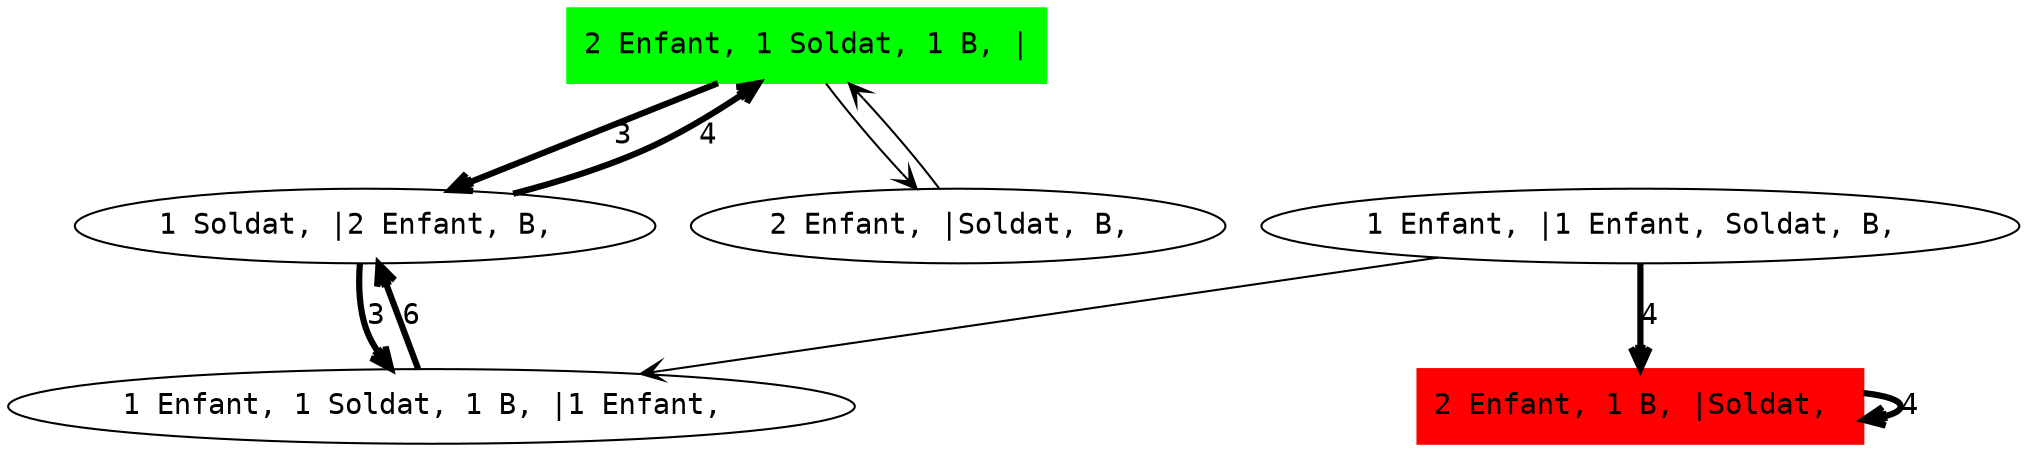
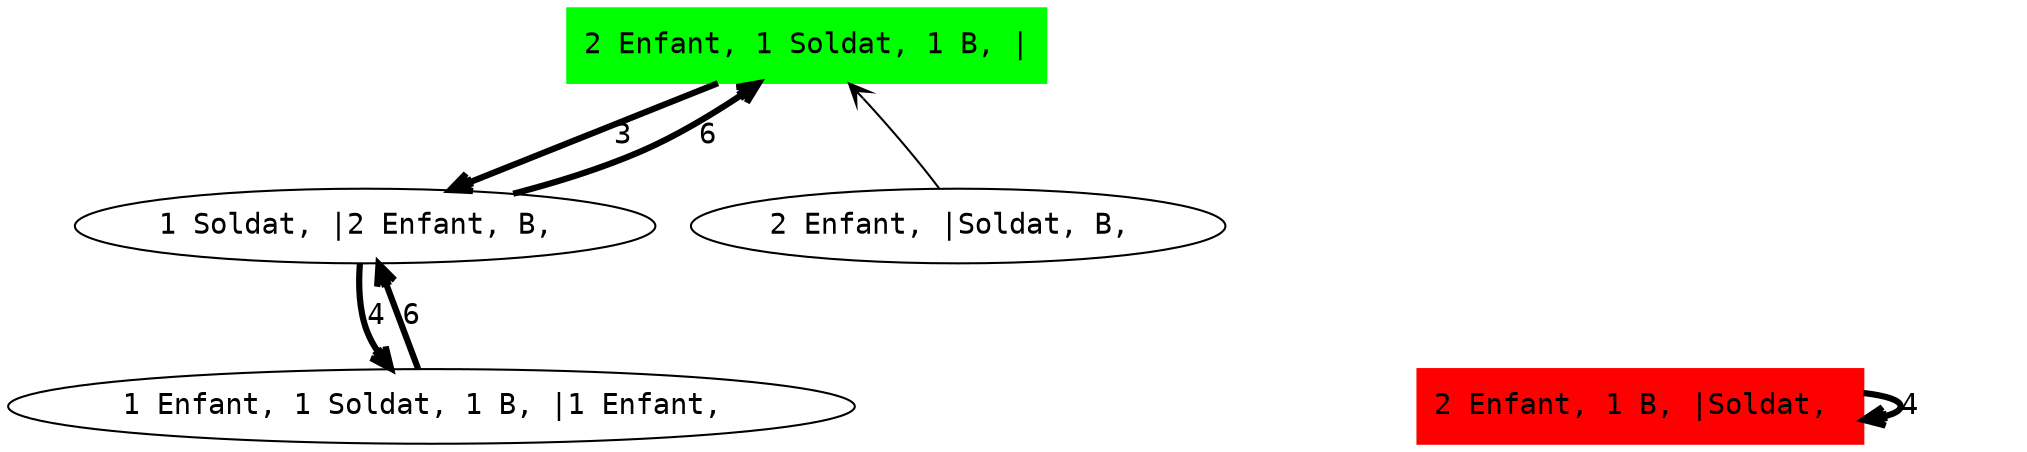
edge "2 Enfant, 1 Soldat, 1 B, |" -> "2 Enfant, |Soldat, B,": removed
edge "1 Soldat, |2 Enfant, B," -> "2 Enfant, 1 Soldat, 1 B, |": label "4" -> "6"
node "1 Enfant, |1 Enfant, Soldat, B,": removed
edge "1 Soldat, |2 Enfant, B," -> "1 Enfant, 1 Soldat, 1 B, |1 Enfant,": label "3" -> "4"
